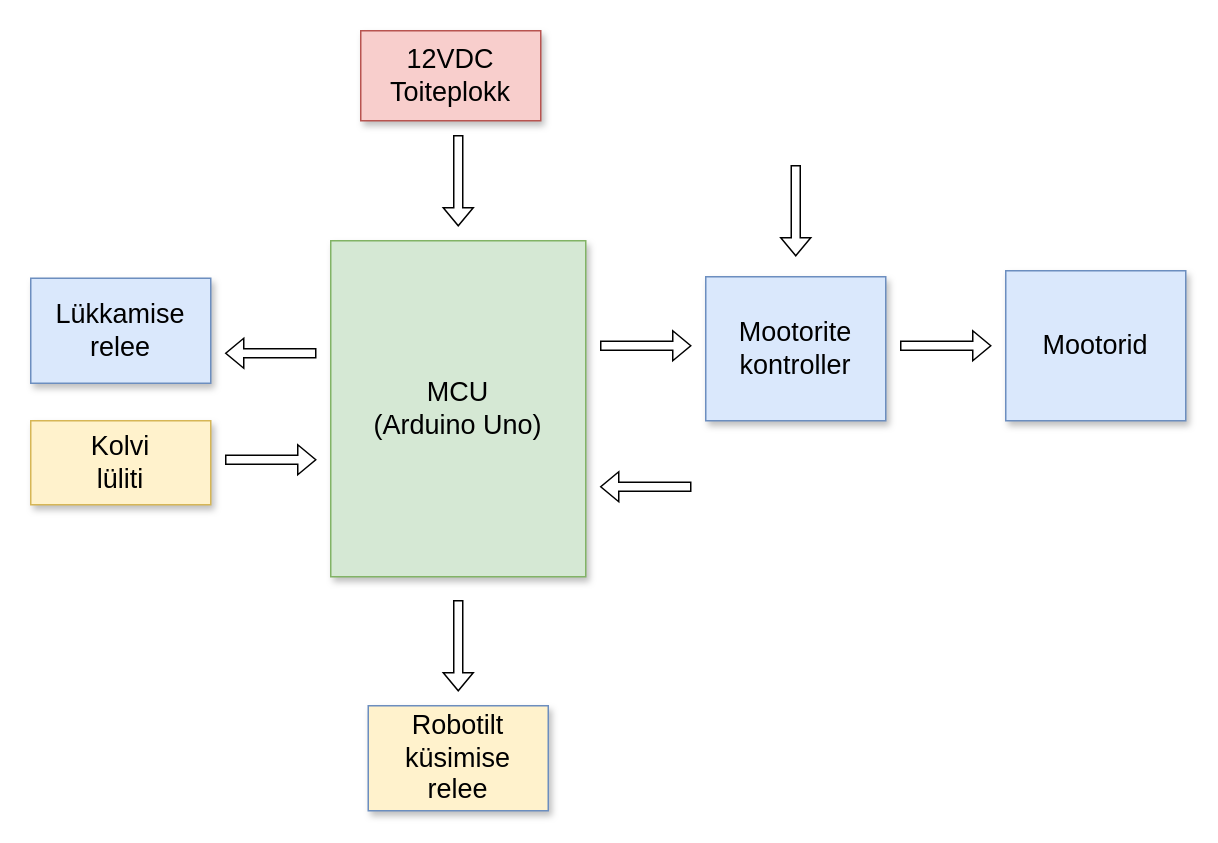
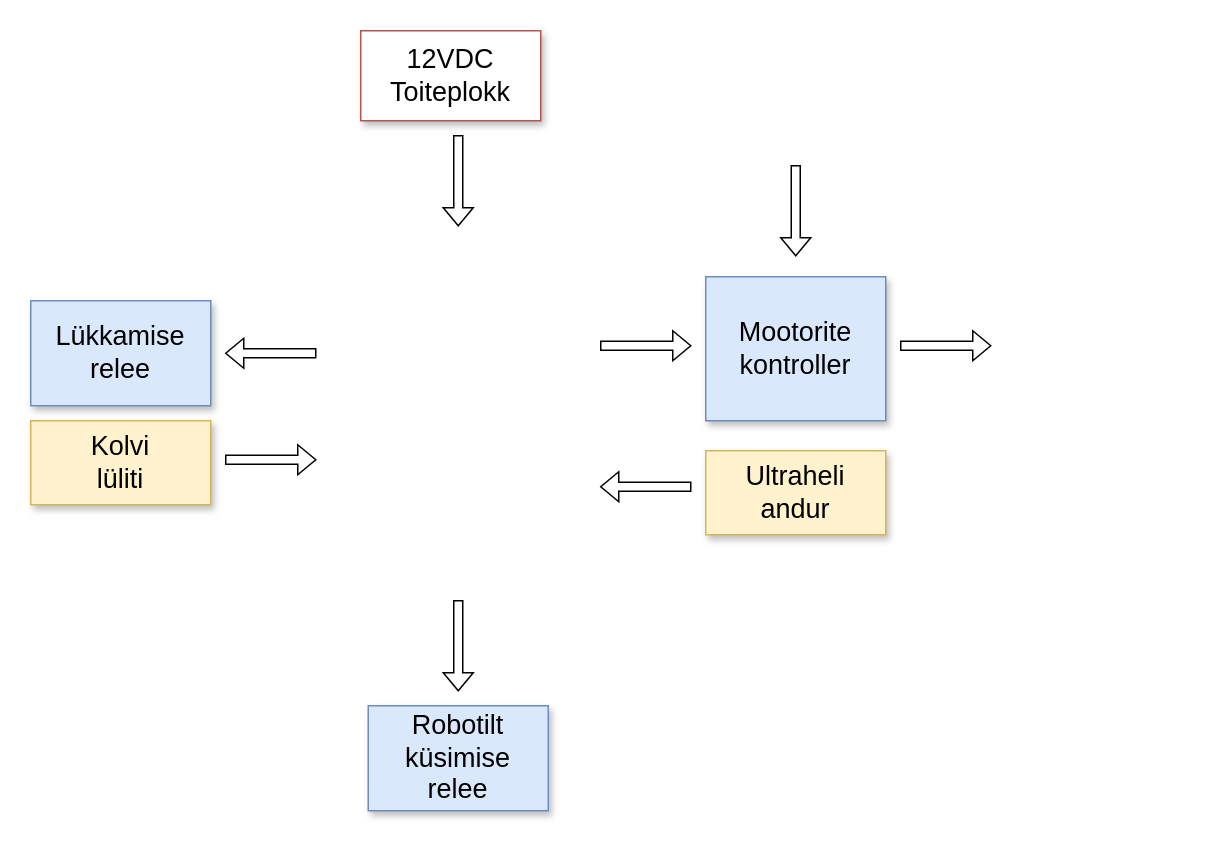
node "12VDC Toiteplokk": fillcolor #f8cecc -> #ffffff
node "Lükkamise relee": moved (121, 331) -> (121, 353)
node "Mootorid": removed
node "MCU (Arduino Uno)": removed
node "Ultraheli andur": added
node "Robotilt küsimise relee": fillcolor #fff2cc -> #dae8fc
